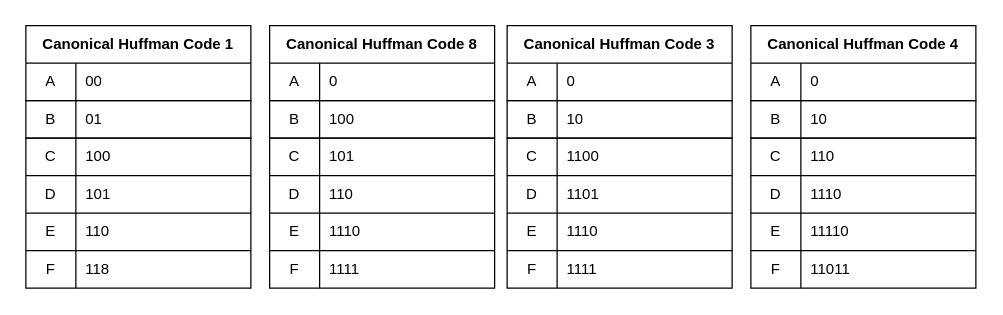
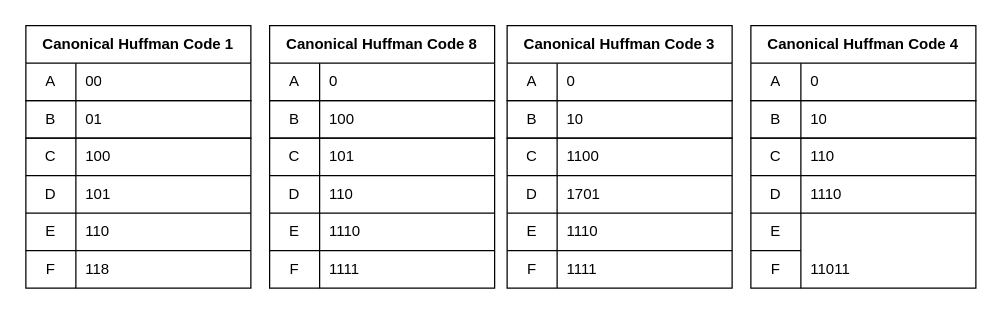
node "1101": label "1101" -> "1701"
node "11110": removed
